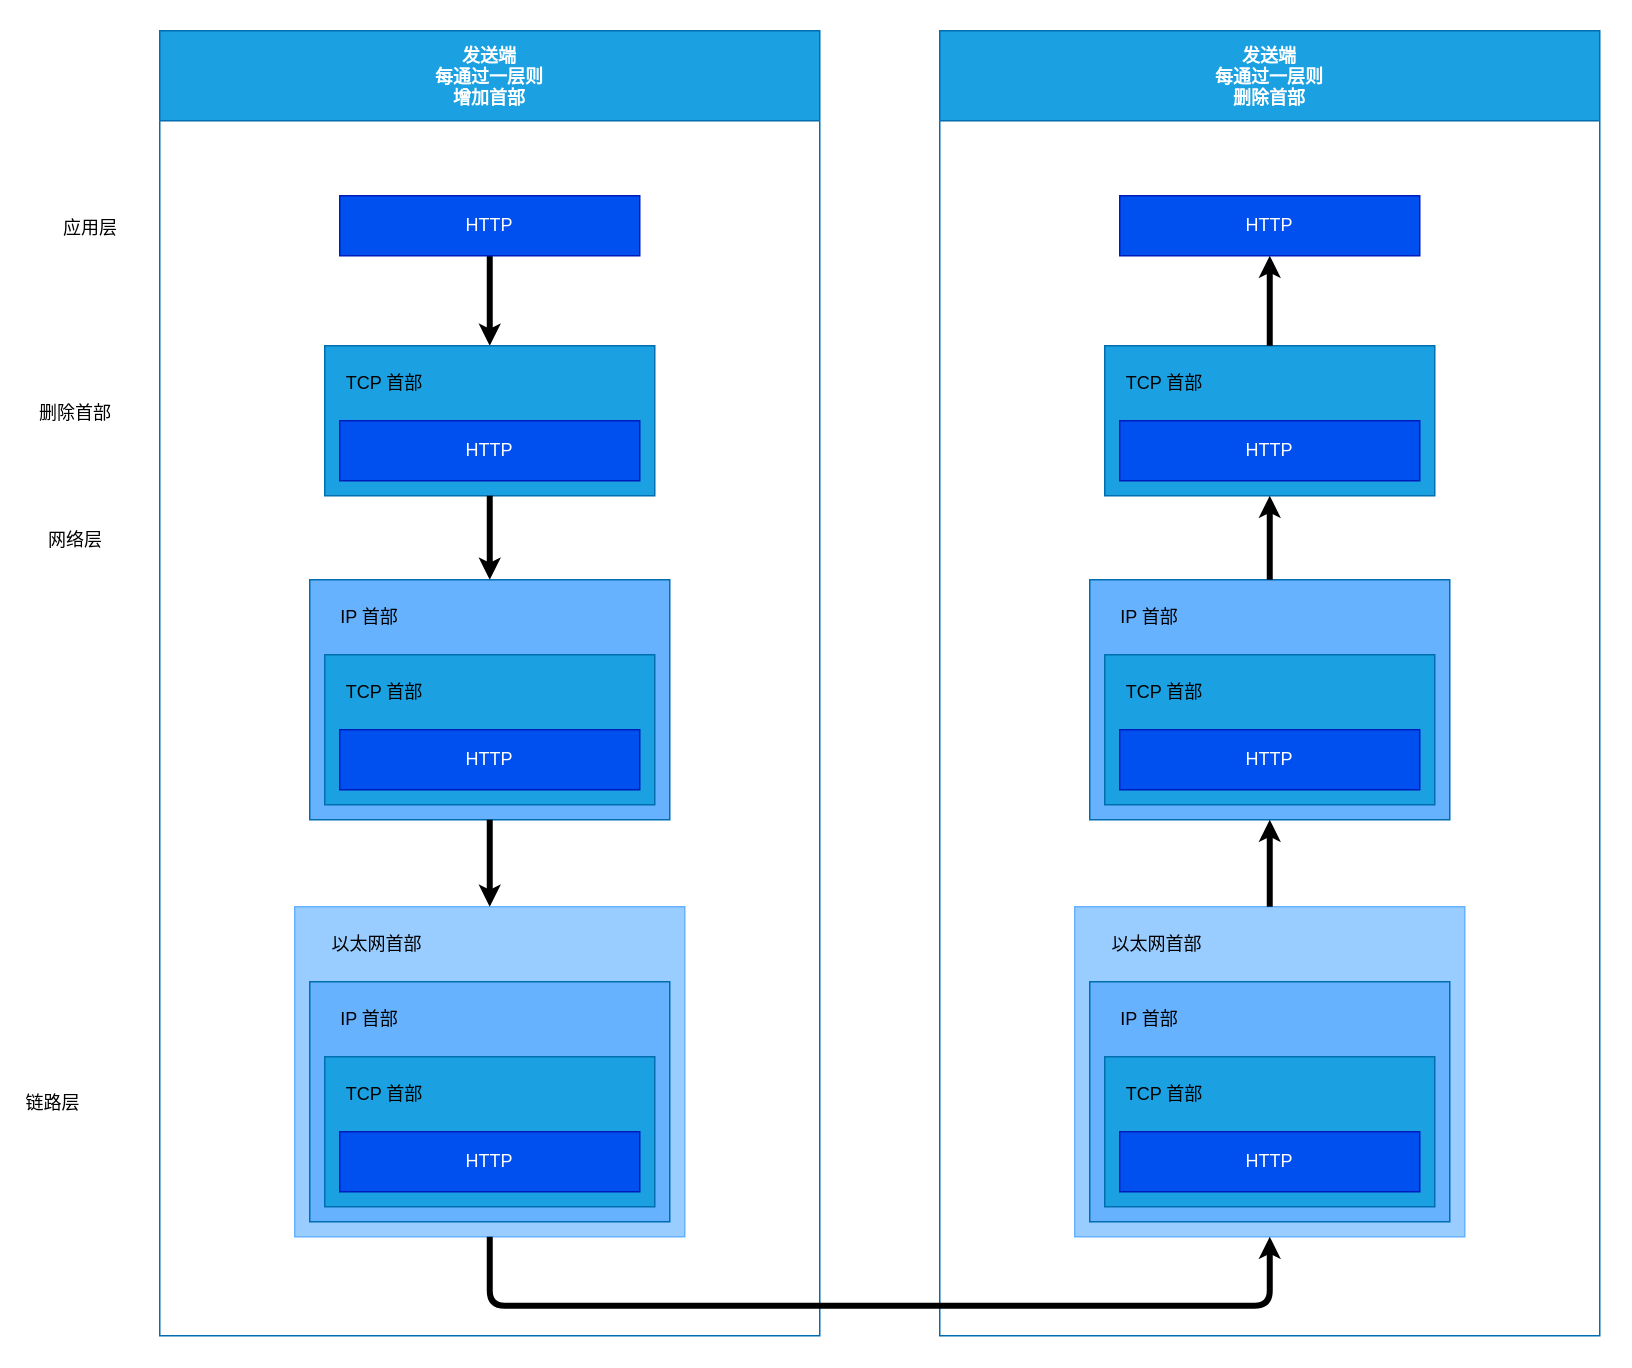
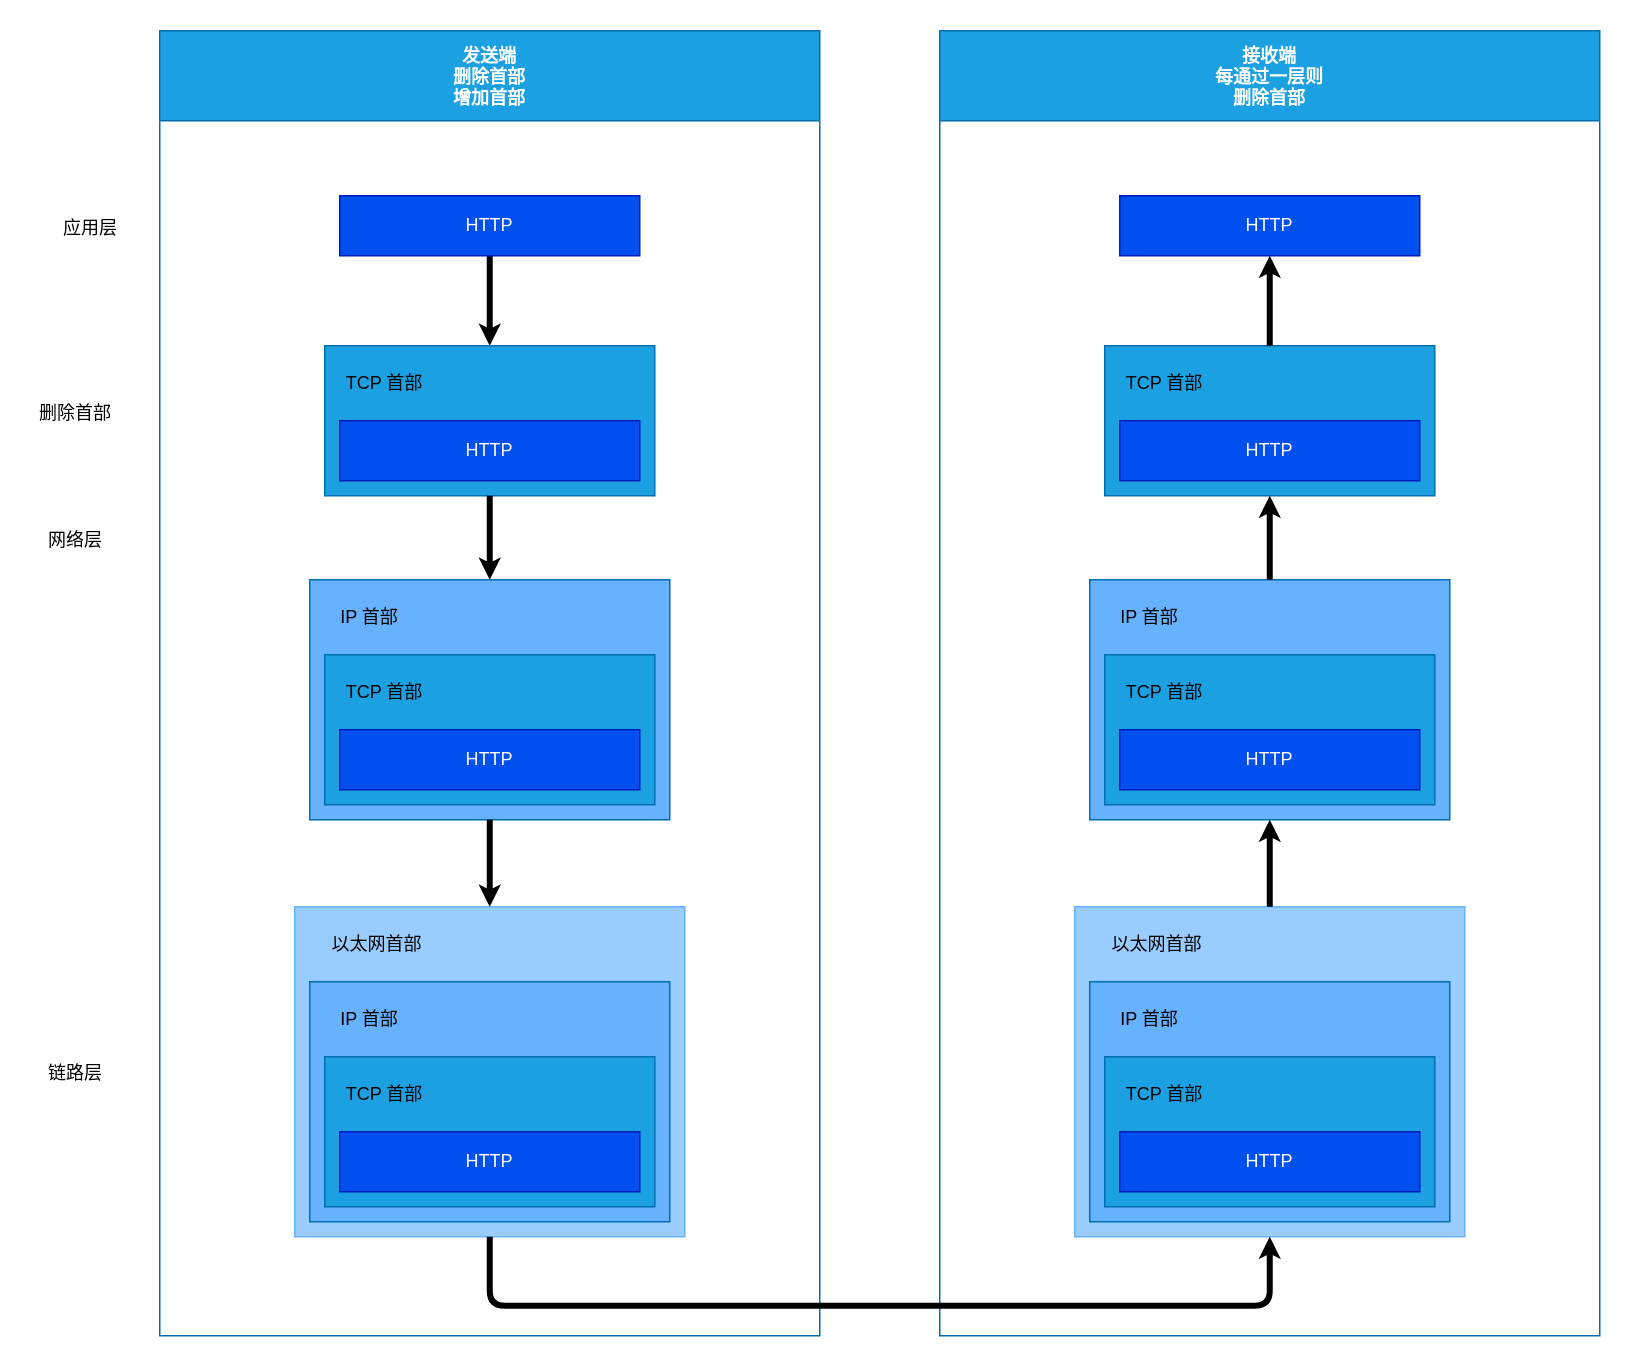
node "发送端 每通过一层则 增加首部": label "发送端 每通过一层则 增加首部" -> "发送端 删除首部 增加首部"
node "发送端 每通过一层则 删除首部": label "发送端 每通过一层则 删除首部" -> "接收端 每通过一层则 删除首部"
node "链路层": moved (53, 1103) -> (76, 1073)
